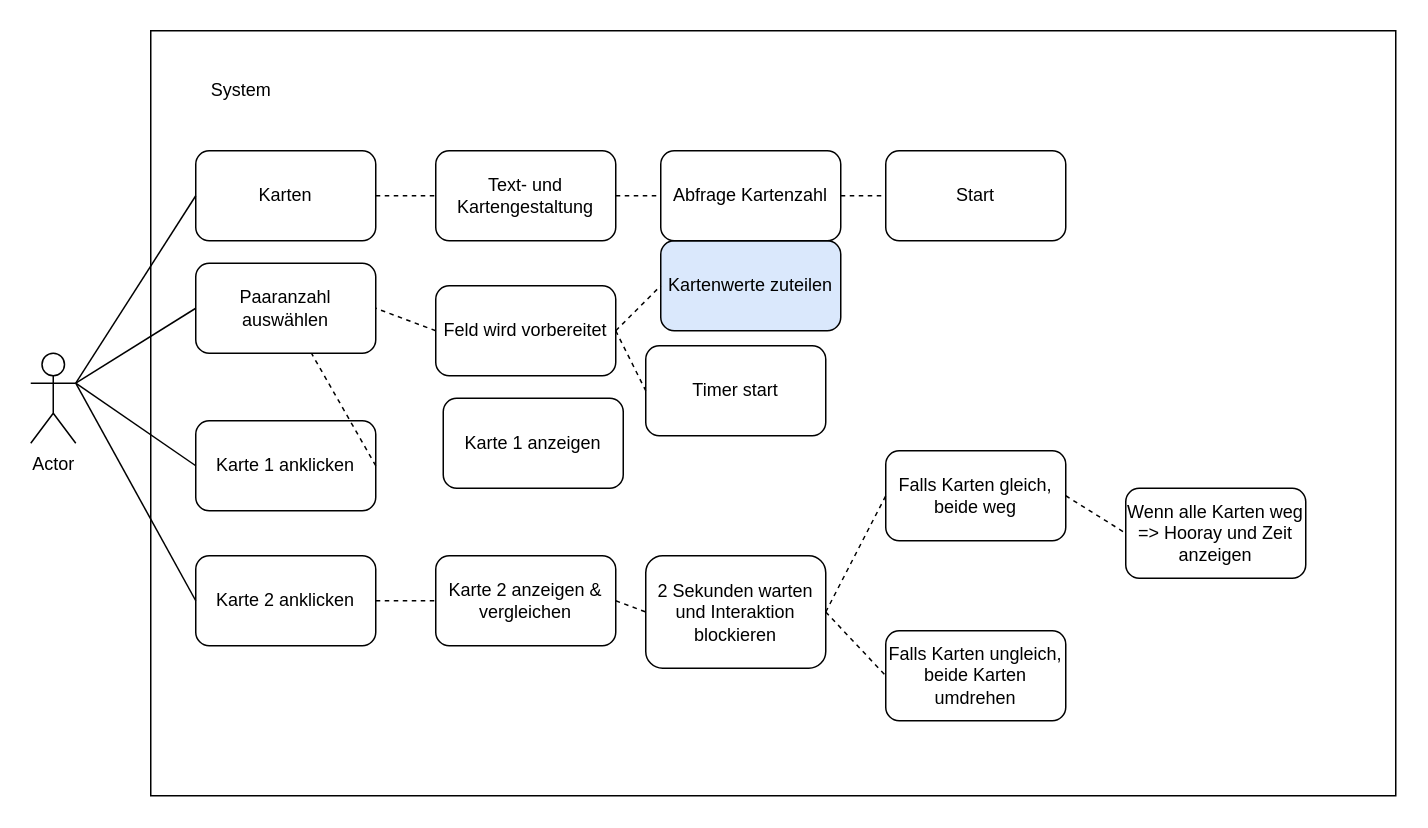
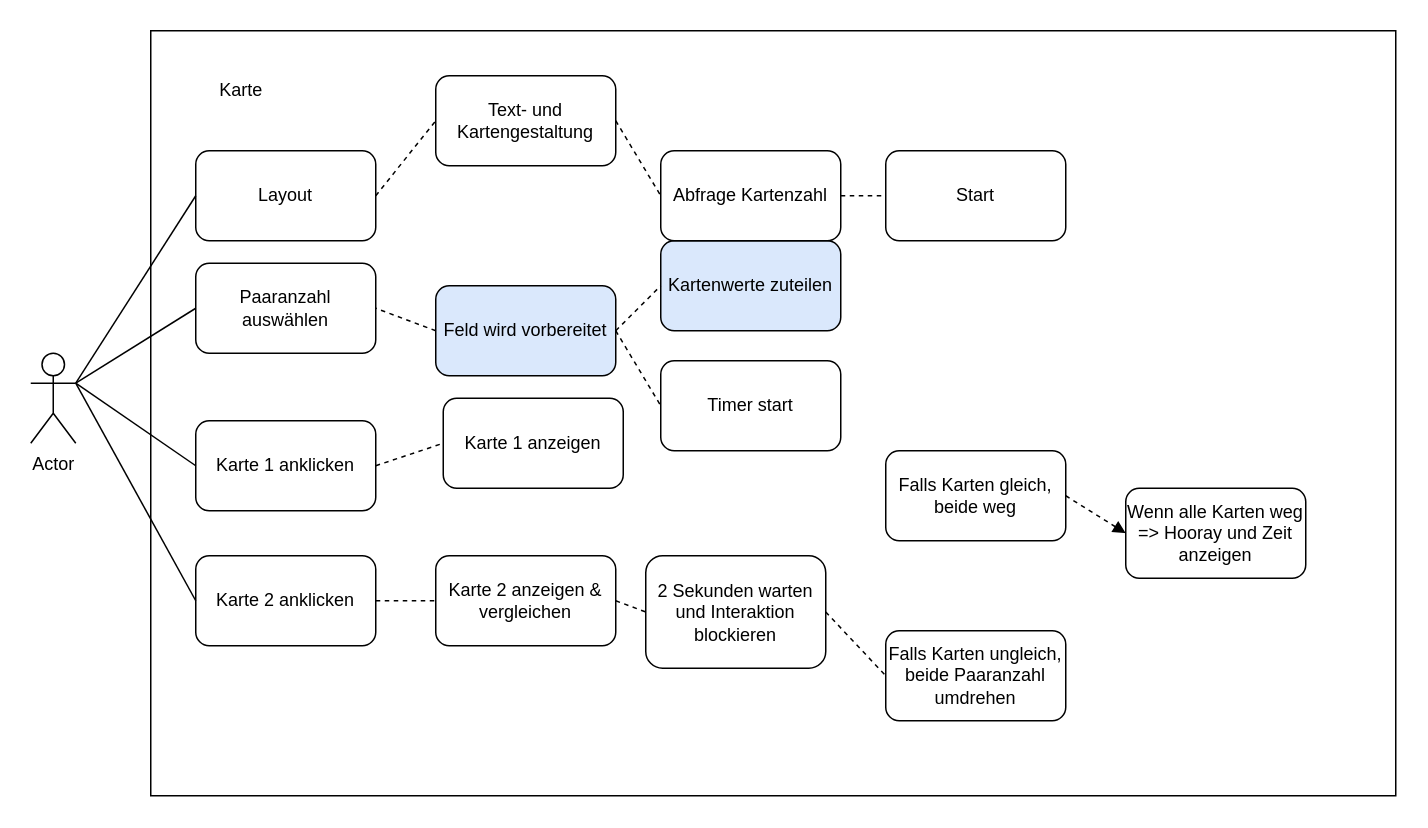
node "System": label "System" -> "Karte"
node "Karten": label "Karten" -> "Layout"
node "Text- und Kartengestaltung": moved (526, 196) -> (526, 121)
node "Feld wird vorbereitet": fillcolor #ffffff -> #dae8fc
node "Timer start": moved (736, 391) -> (751, 406)
edge "Paaranzahl auswählen" -- "Karte 1 anklicken": now "Karte 1 anzeigen" -- "Karte 1 anklicken"
edge "Falls Karten gleich, beide weg" -- "Wenn alle Karten weg => Hooray und Zeit anzeigen": arrowhead none -> block
edge "Falls Karten gleich, beide weg" -- "2 Sekunden warten und Interaktion blockieren": removed
node "Falls Karten ungleich, beide Karten umdrehen": label "Falls Karten ungleich, beide Karten umdrehen" -> "Falls Karten ungleich, beide Paaranzahl umdrehen"
